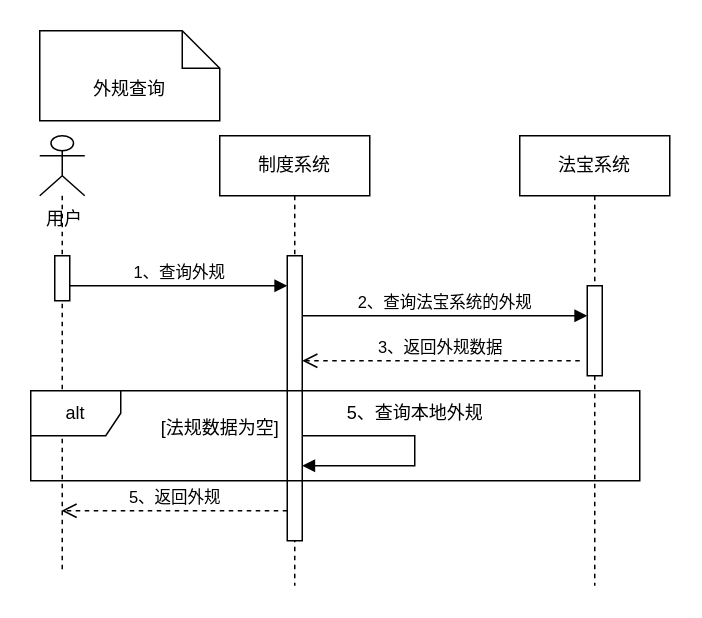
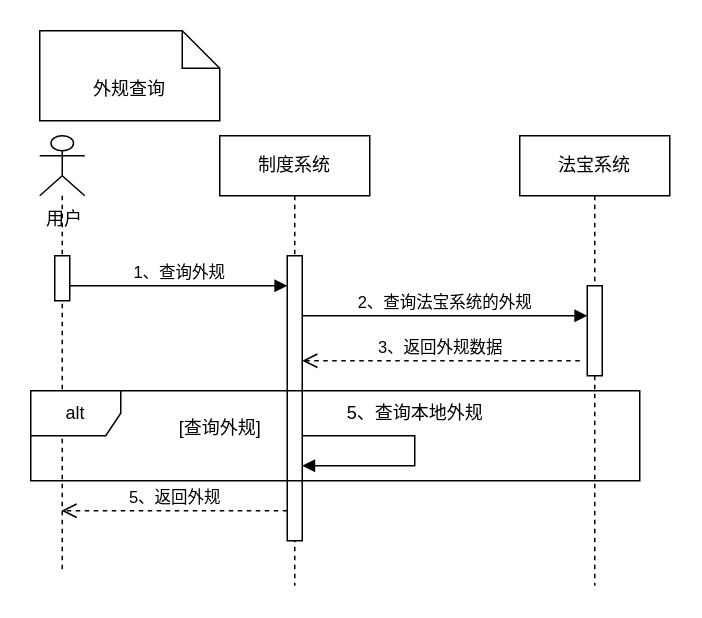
node "[法规数据为空]": label "[法规数据为空]" -> "[查询外规]"
